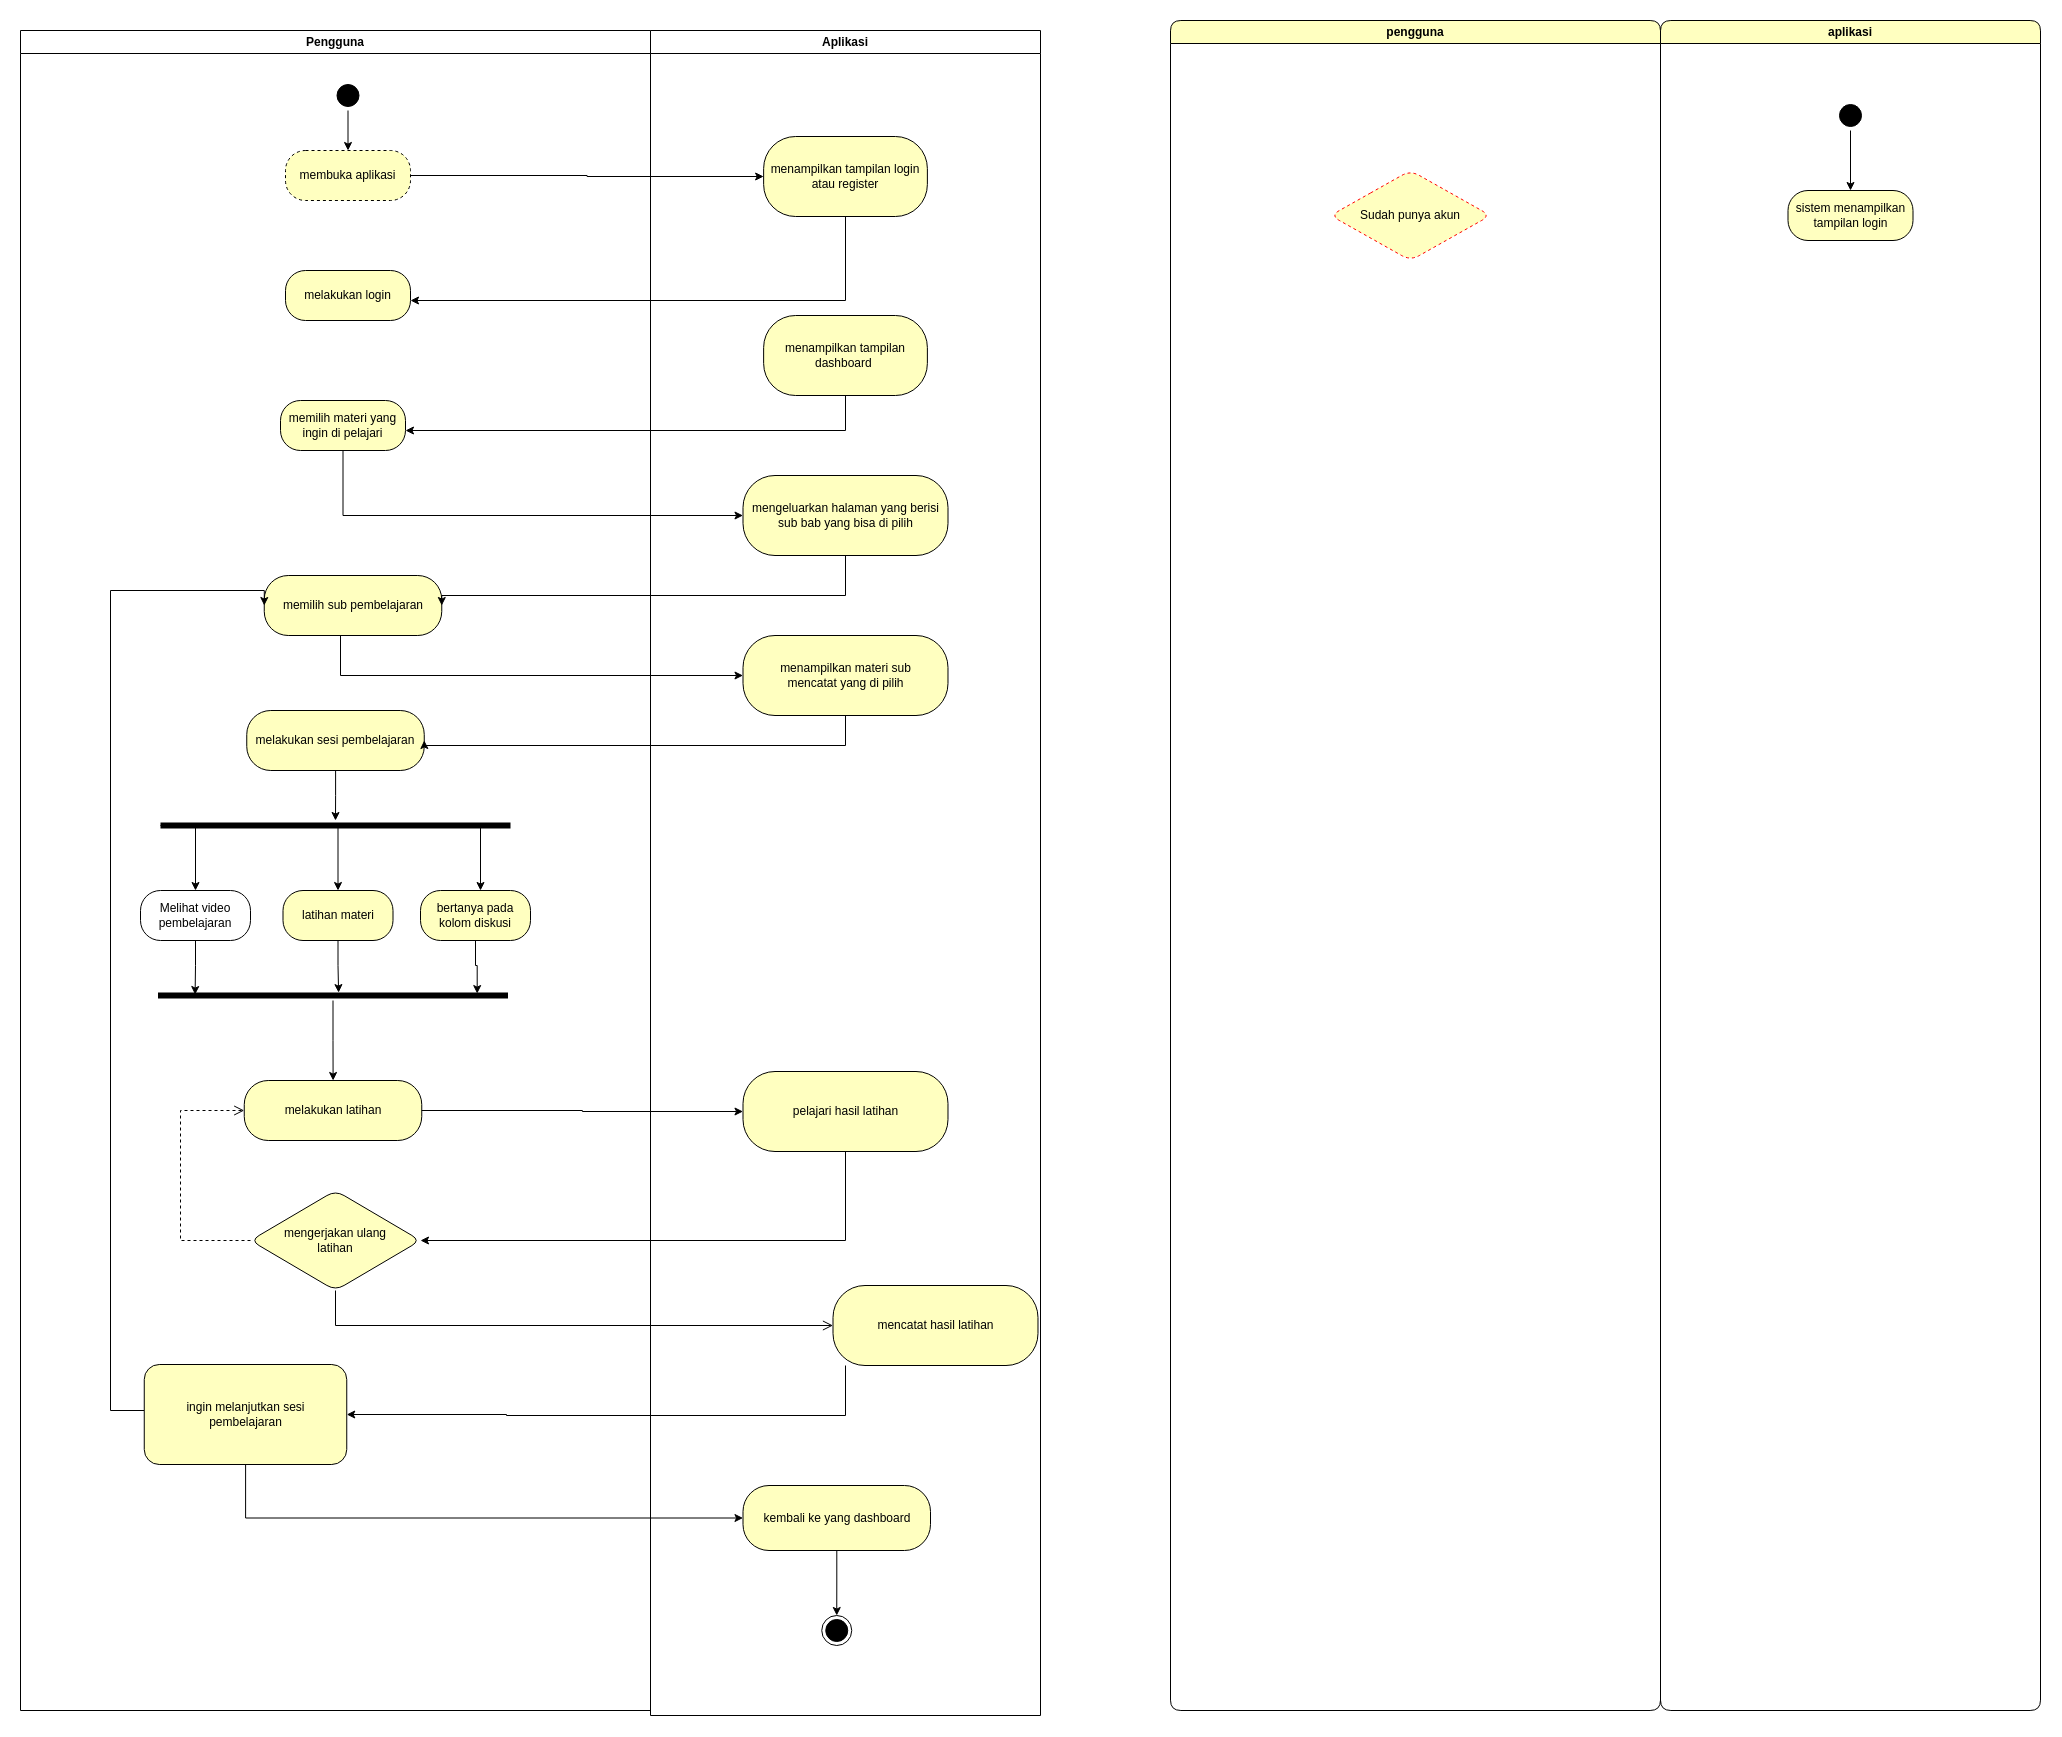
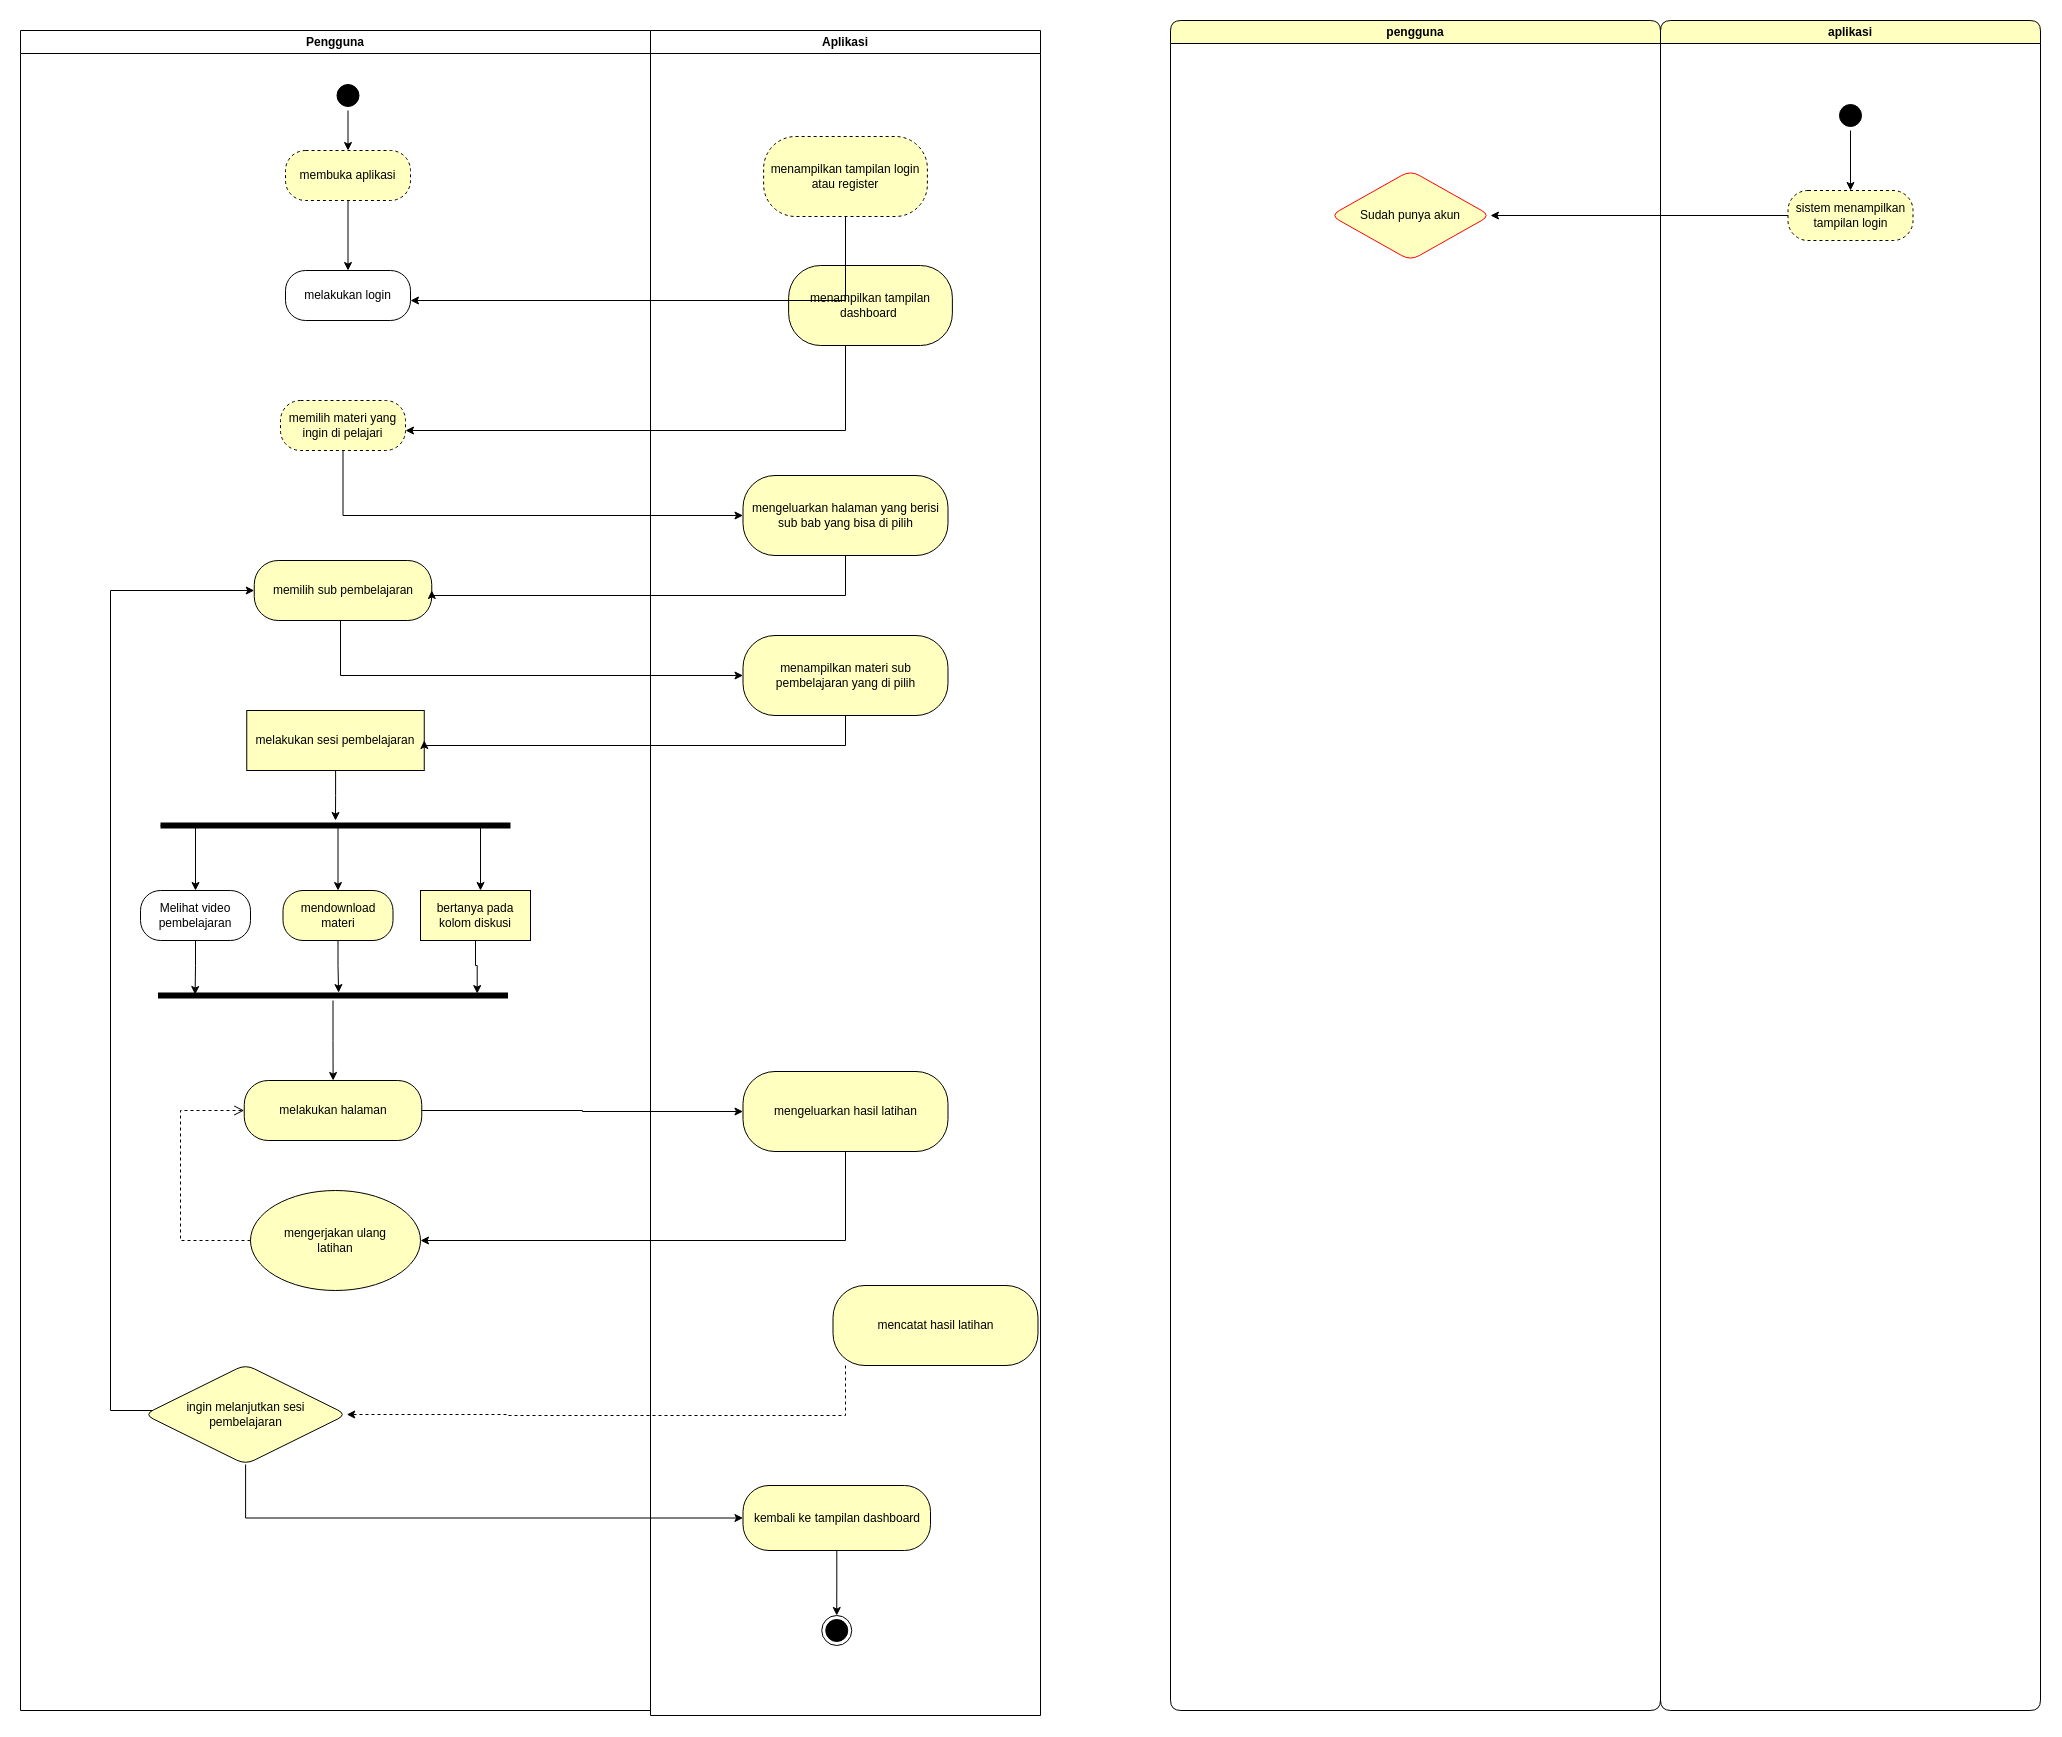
edge "membuka aplikasi" -> "menampilkan tampilan login atau register": now "membuka aplikasi" -> "melakukan login"
node "menampilkan tampilan login atau register": style solid -> dashed
node "Sudah punya akun": style dashed -> solid
edge "sistem menampilkan tampilan login" -> "Sudah punya akun": added
node "sistem menampilkan tampilan login": style solid -> dashed
node "melakukan login": fillcolor #ffffc0 -> #ffffff
node "menampilkan tampilan dashboard": moved (846, 356) -> (871, 306)
node "memilih materi yang ingin di pelajari": style solid -> dashed
node "memilih sub pembelajaran": moved (353, 606) -> (343, 591)
node "menampilkan materi sub mencatat yang di pilih": label "menampilkan materi sub mencatat yang di pilih" -> "menampilkan materi sub pembelajaran yang di pilih"
node "melakukan sesi pembelajaran": shape rounded rectangle -> rectangle
node "latihan materi": label "latihan materi" -> "mendownload materi"
node "bertanya pada kolom diskusi": shape rounded rectangle -> rectangle
node "melakukan latihan": label "melakukan latihan" -> "melakukan halaman"
node "pelajari hasil latihan": label "pelajari hasil latihan" -> "mengeluarkan hasil latihan"
node "mengerjakan ulang latihan": shape diamond -> ellipse
edge "mengerjakan ulang latihan" -> "mencatat hasil latihan": removed
node "ingin melanjutkan sesi pembelajaran": shape rounded rectangle -> diamond
edge "mencatat hasil latihan" -> "ingin melanjutkan sesi pembelajaran": style solid -> dashed
node "kembali ke yang dashboard": label "kembali ke yang dashboard" -> "kembali ke tampilan dashboard"
